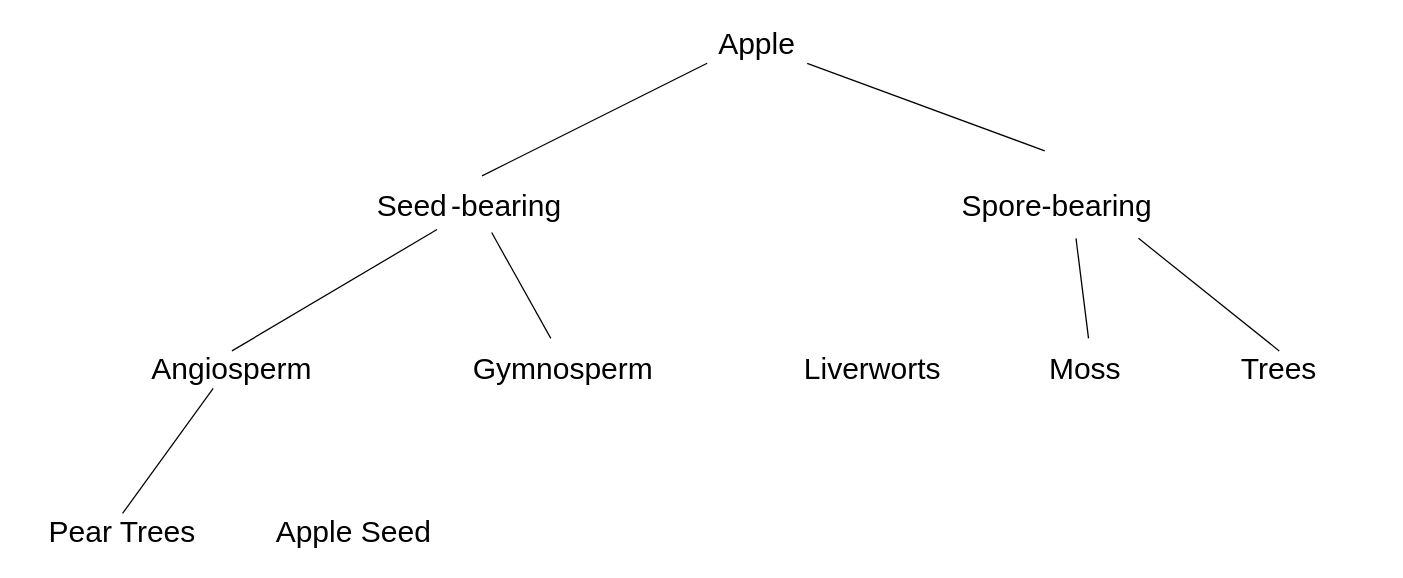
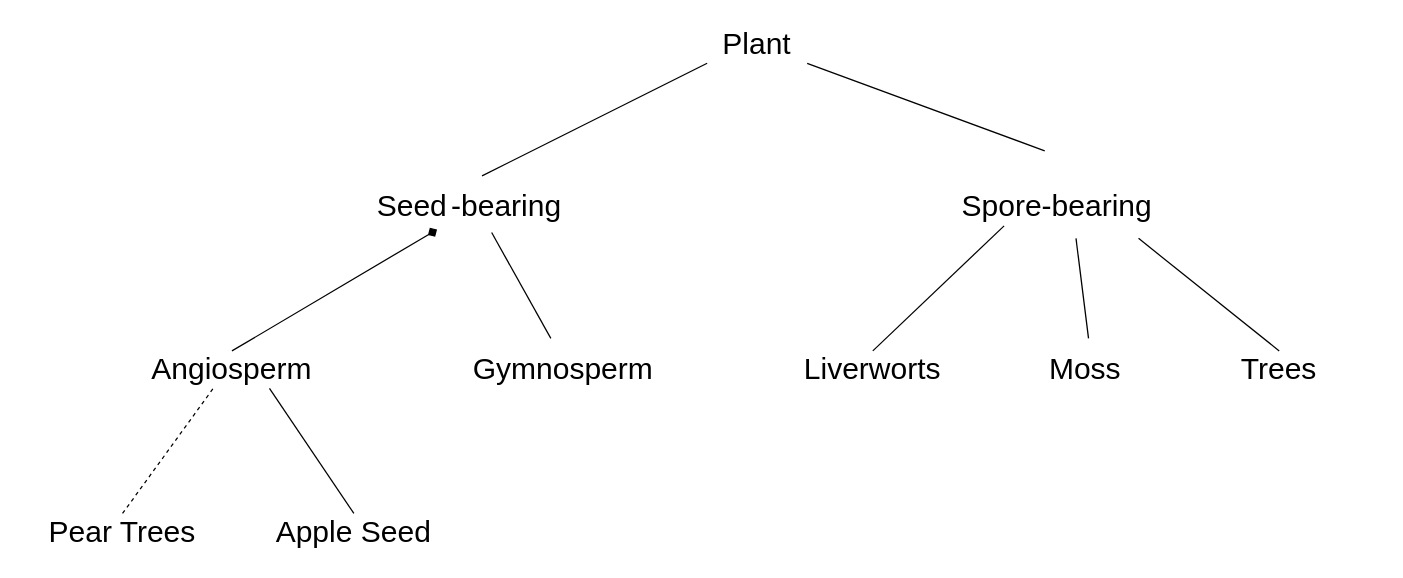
node "Apple": label "Apple" -> "Plant"
edge "Seed -bearing" -- "Angiosperm": arrowhead none -> diamond
edge "Spore-bearing" -- "Liverworts": added
edge "Angiosperm" -- "Pear Trees": style solid -> dashed
edge "Angiosperm" -- "Apple Seed": added
